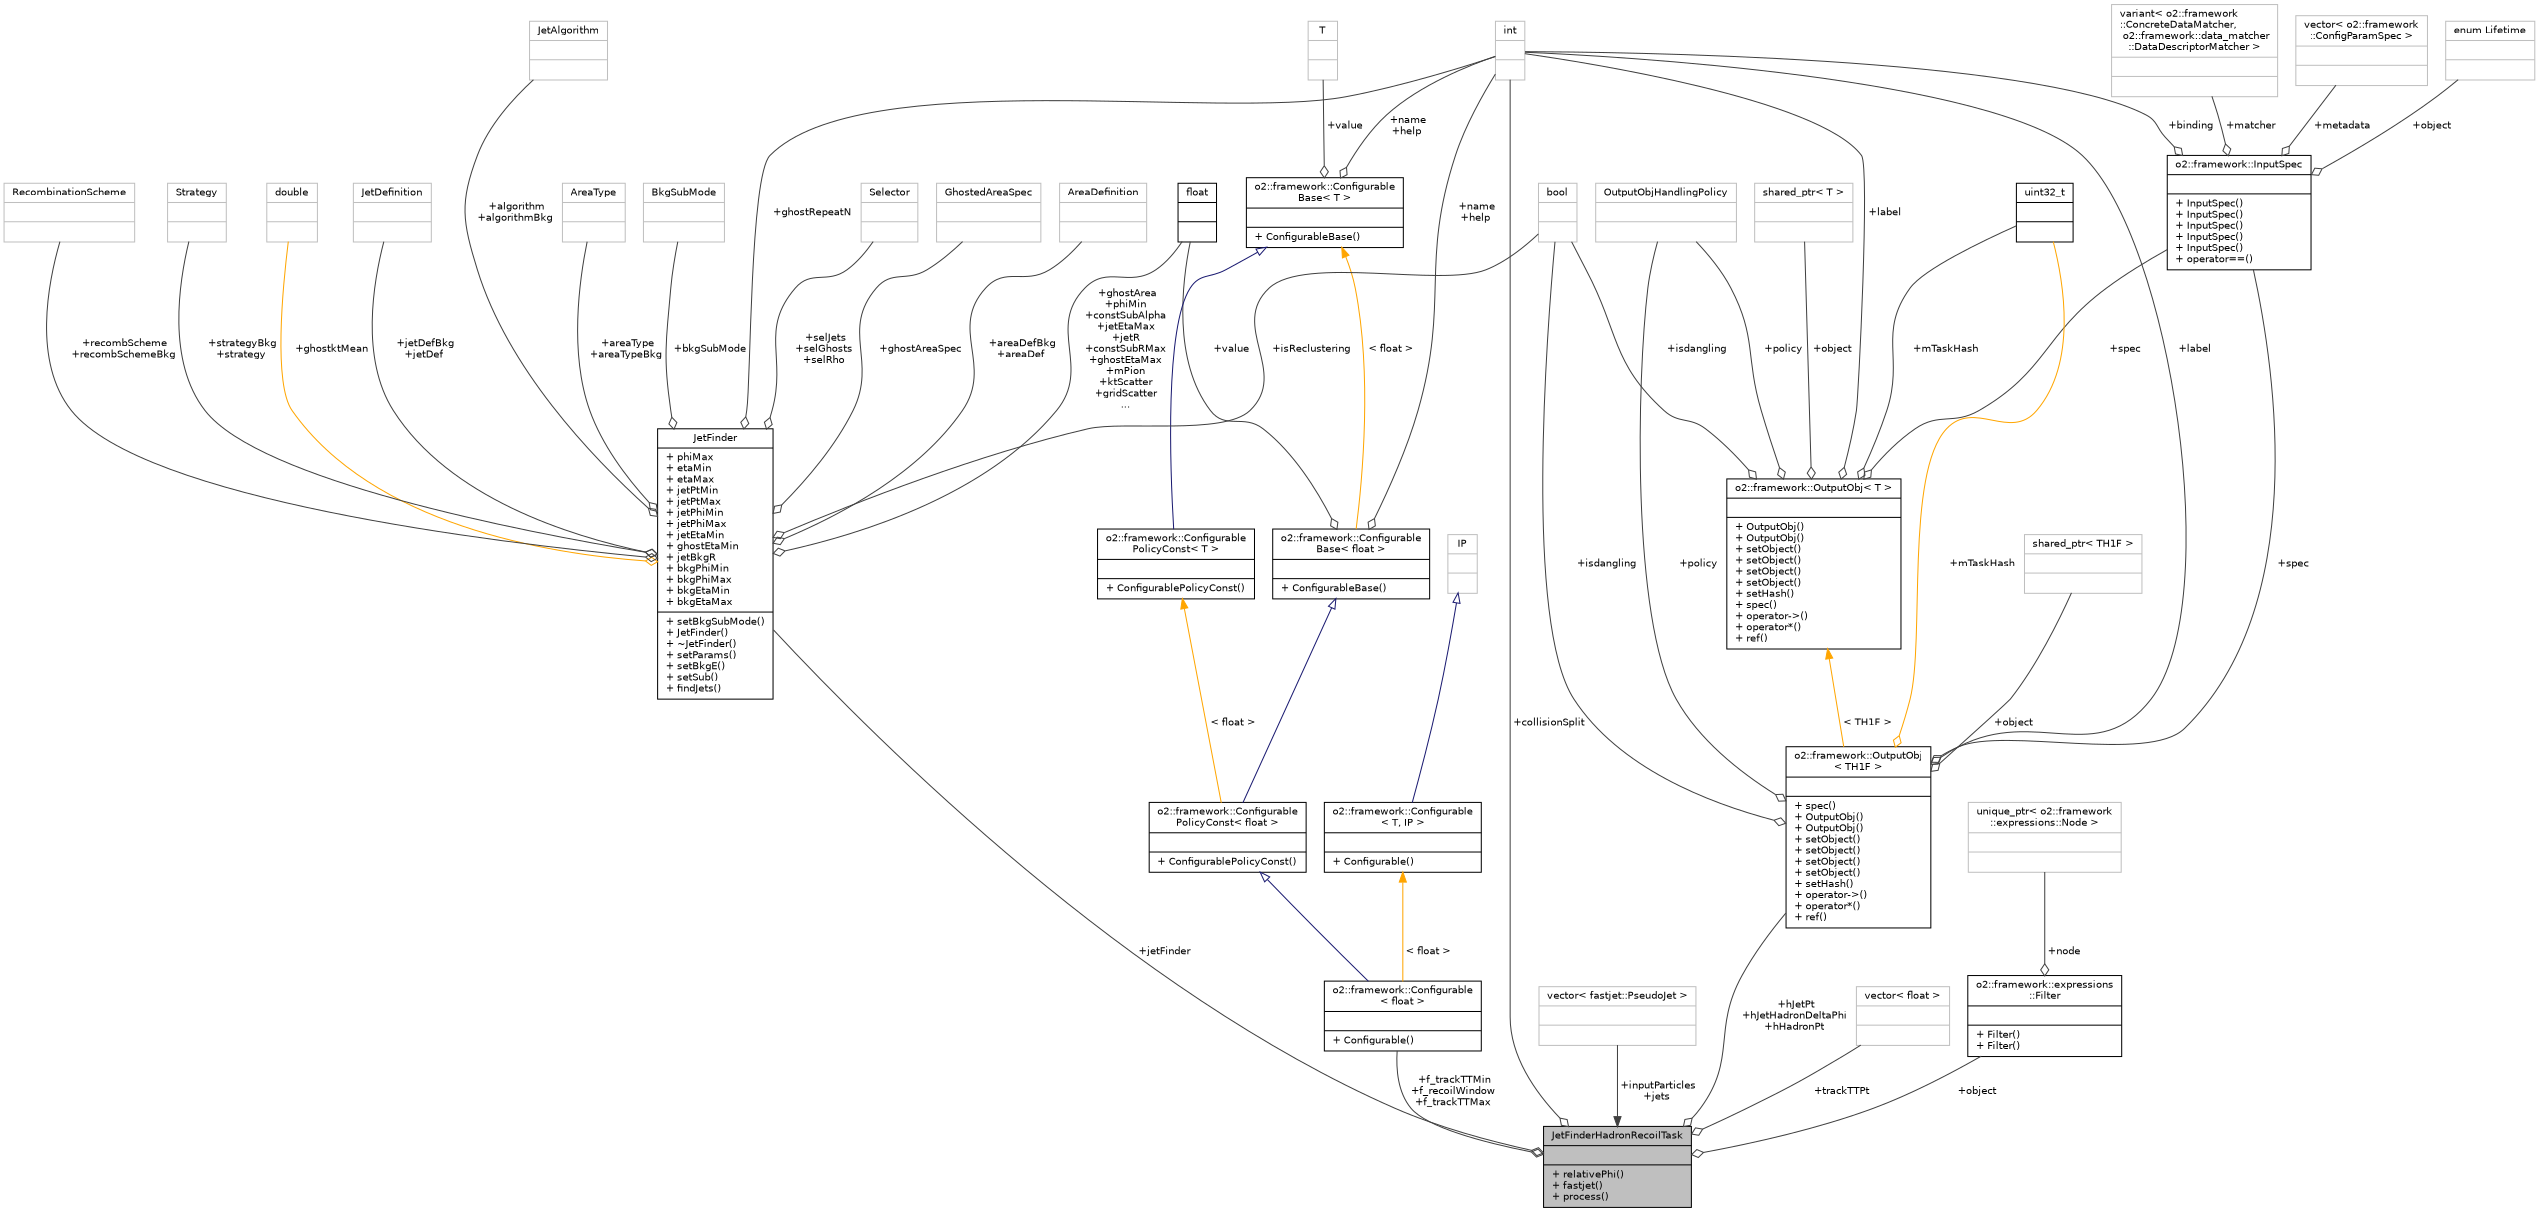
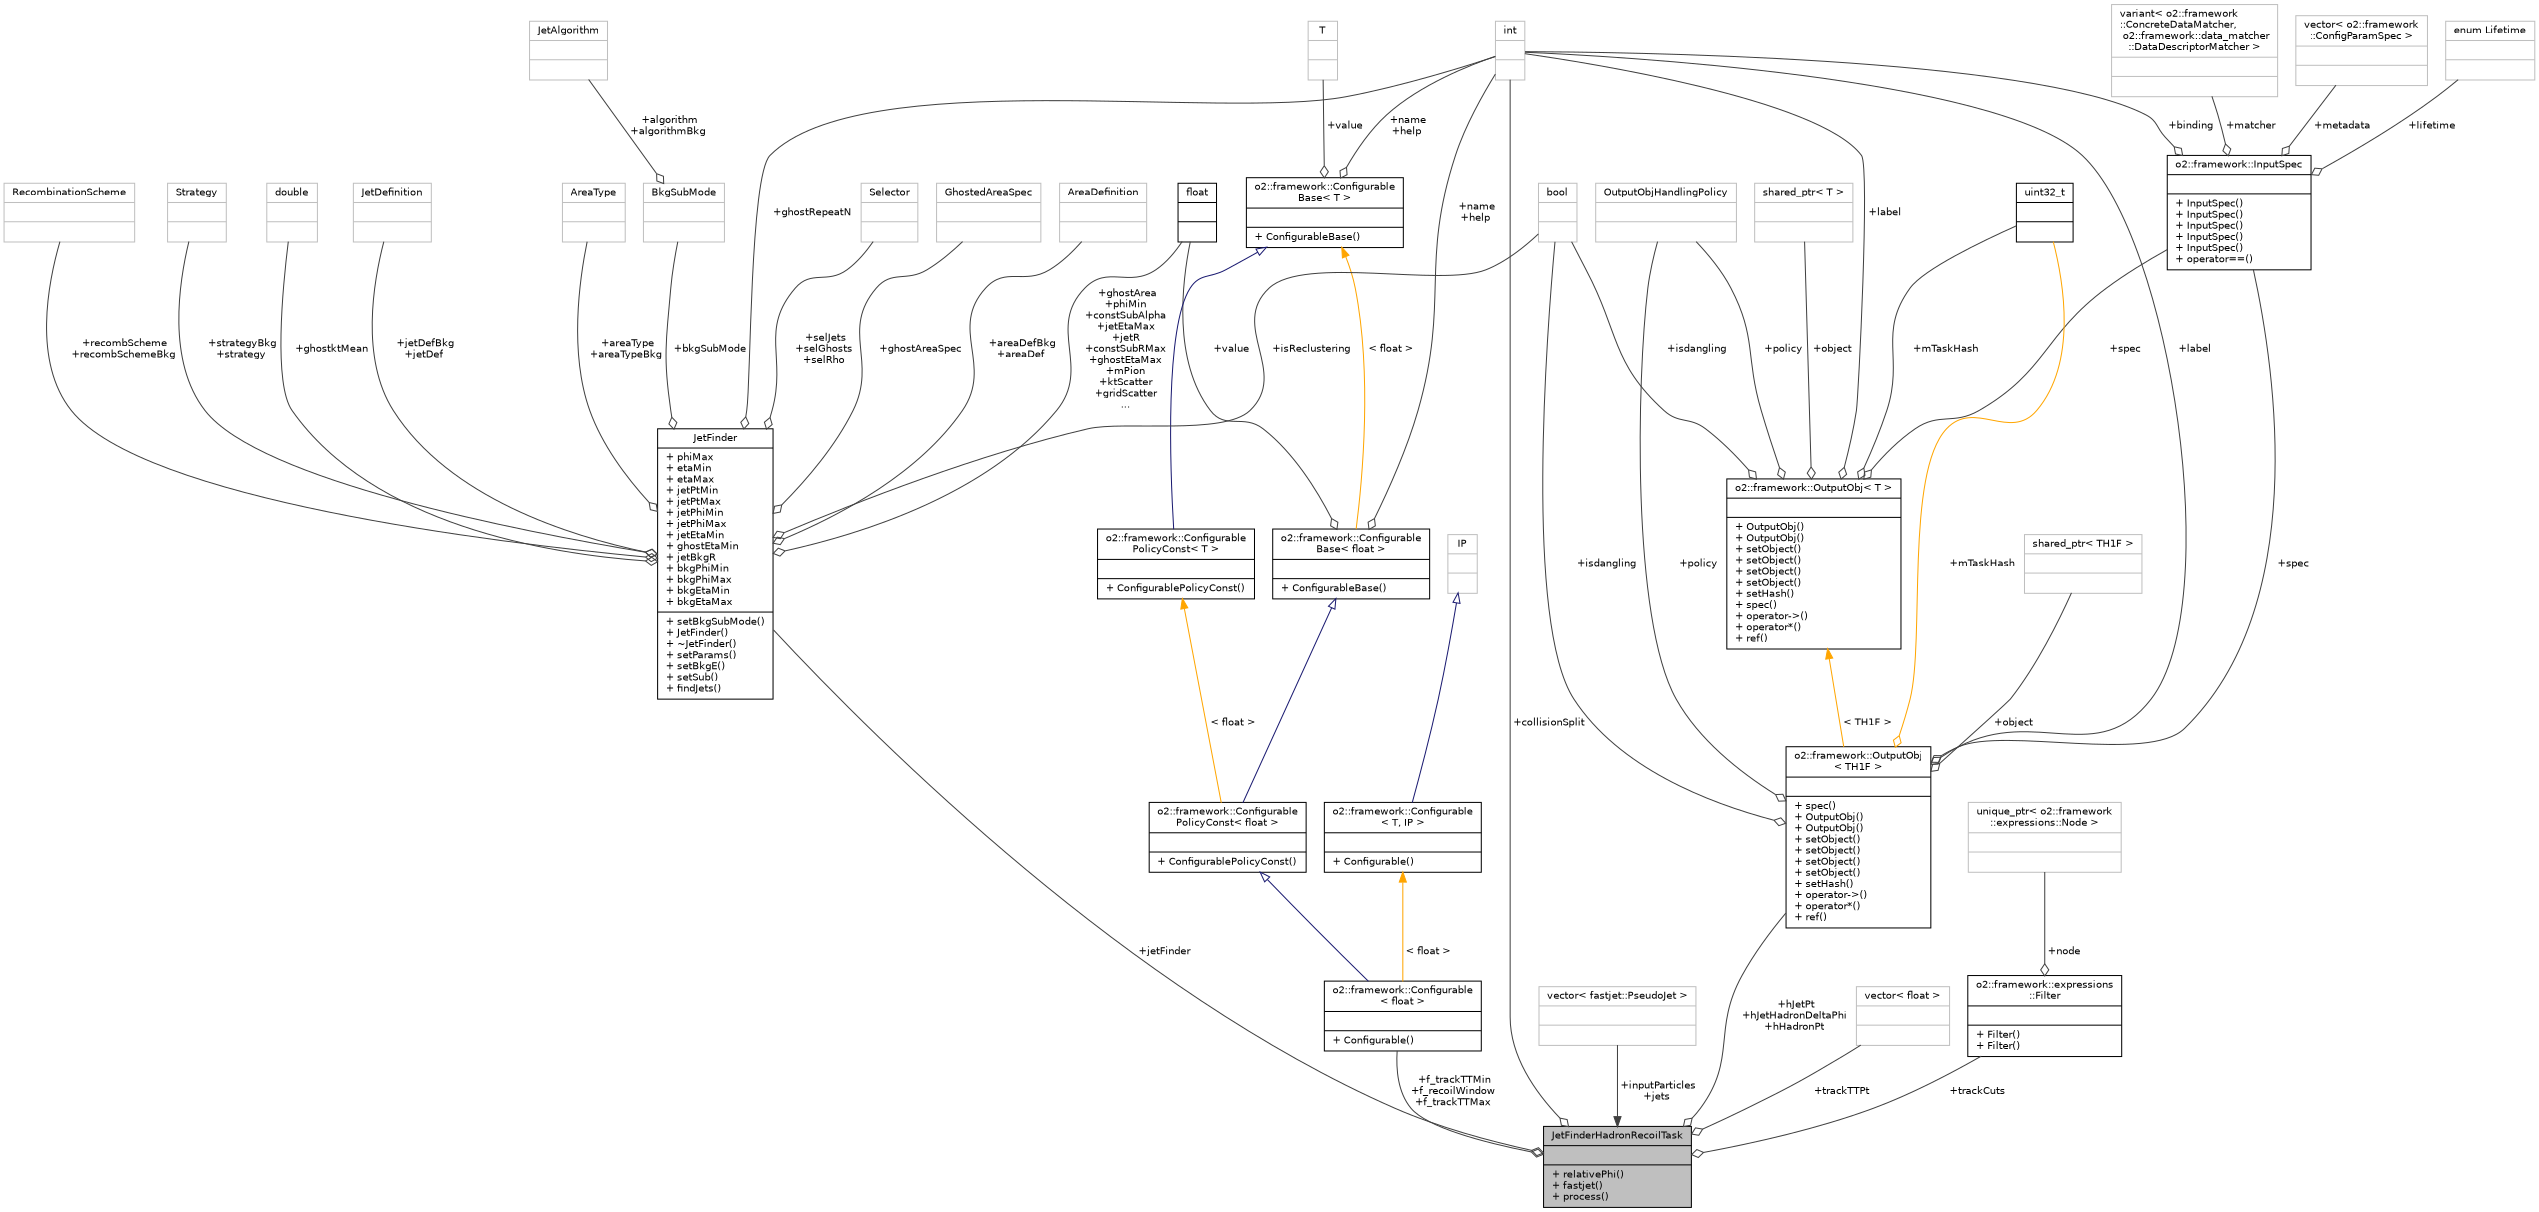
edge "enum Lifetime" -> "o2::framework::InputSpec": label " +object" -> " +lifetime"
edge "JetAlgorithm" -> "JetFinder": now "JetAlgorithm" -> "BkgSubMode"
edge "double" -> "JetFinder": color orange -> grey25
edge "o2::framework::expressions" -> "JetFinderHadronRecoilTask": label " +object" -> " +trackCuts"
